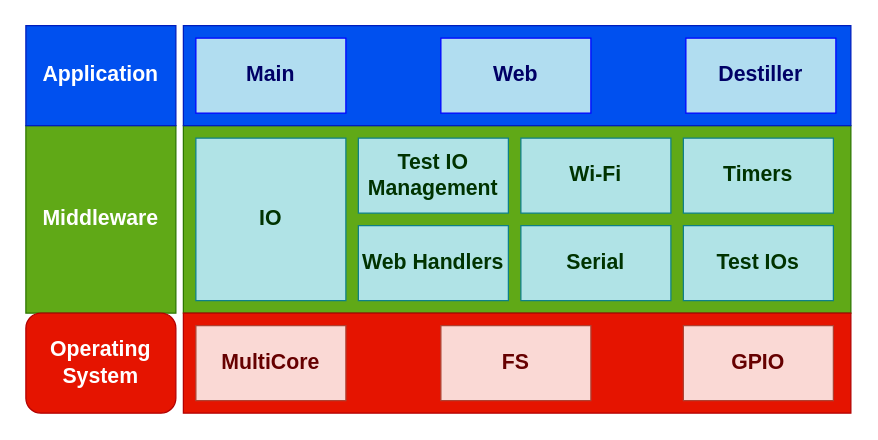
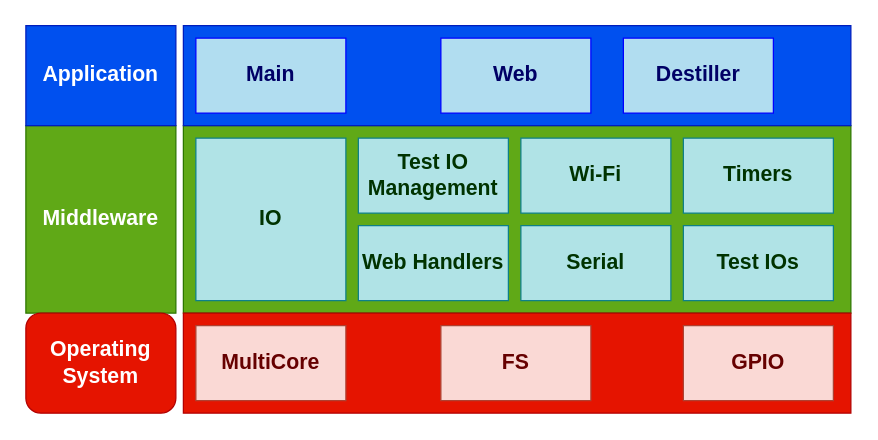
node "Destiller": moved (761, 76) -> (698, 76)
